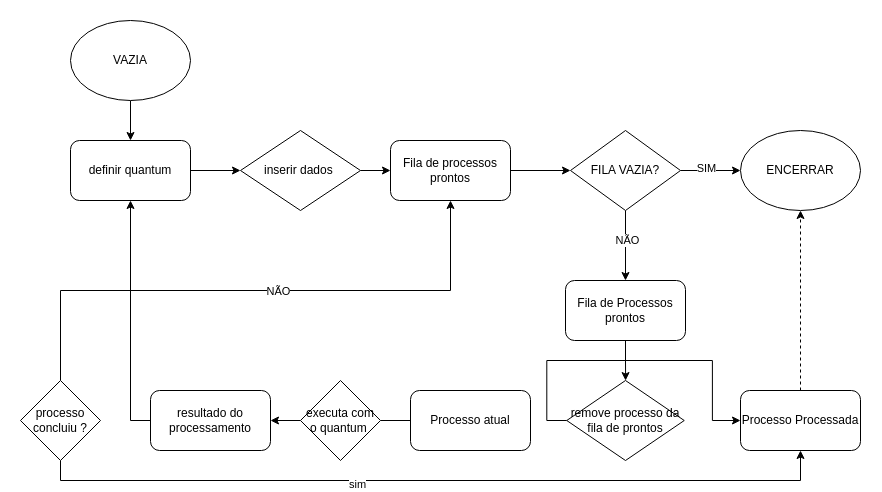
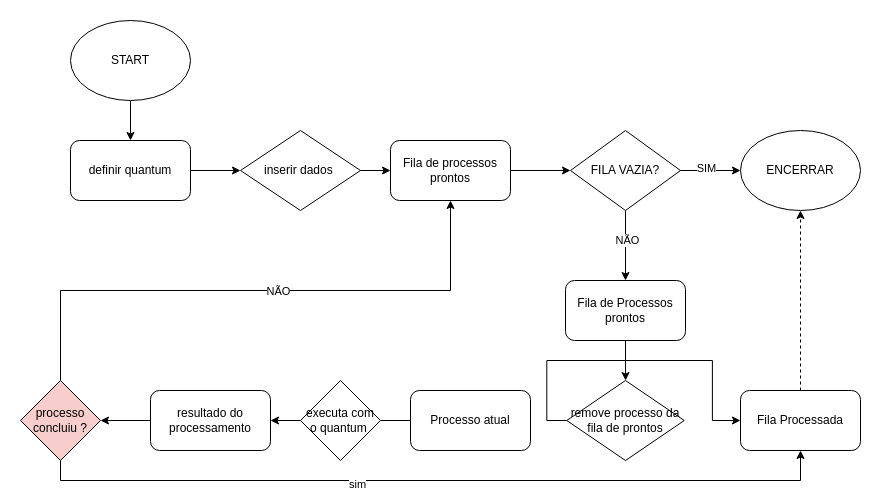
node "VAZIA": label "VAZIA" -> "START"
edge "resultado do processamento" -> "definir quantum": now "resultado do processamento" -> "processo concluiu ?"
node "processo concluiu ?": fillcolor #ffffff -> #f8cecc
node "Processo Processada": label "Processo Processada" -> "Fila Processada"
